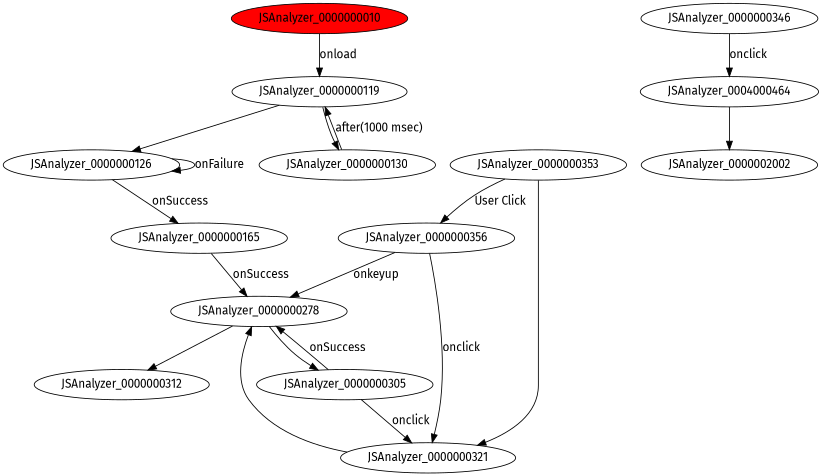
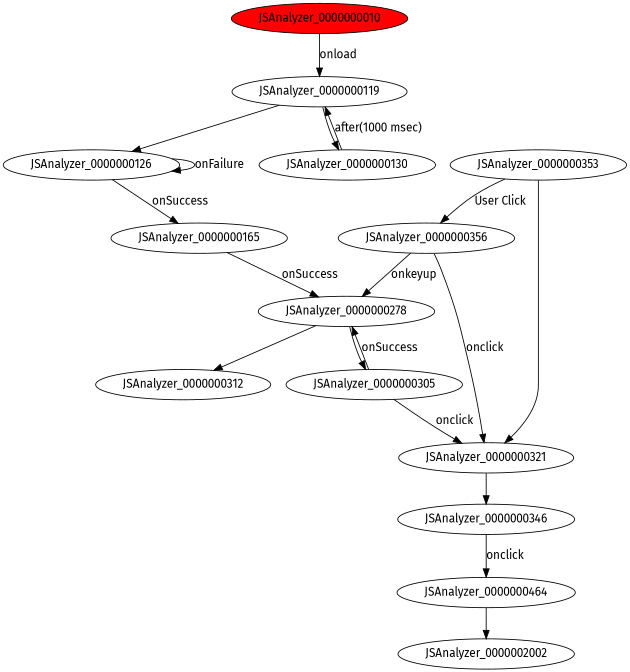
node "JSAnalyzer_0004000464": label "JSAnalyzer_0004000464" -> "JSAnalyzer_0000000464"
edge "JSAnalyzer_0000000321" -> "JSAnalyzer_0000000278": now "JSAnalyzer_0000000321" -> "JSAnalyzer_0000000346"
